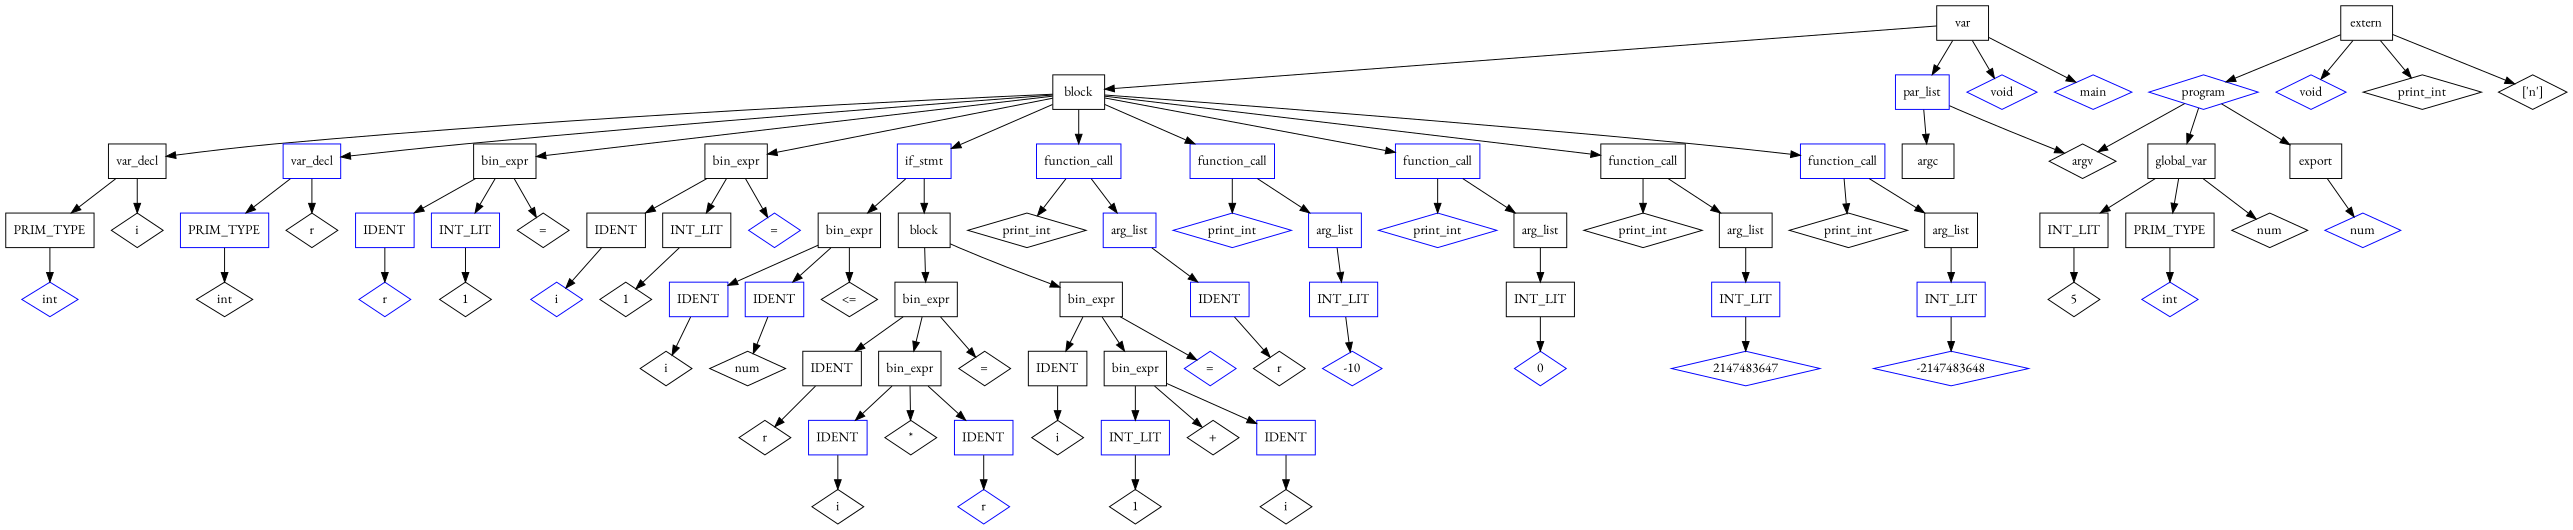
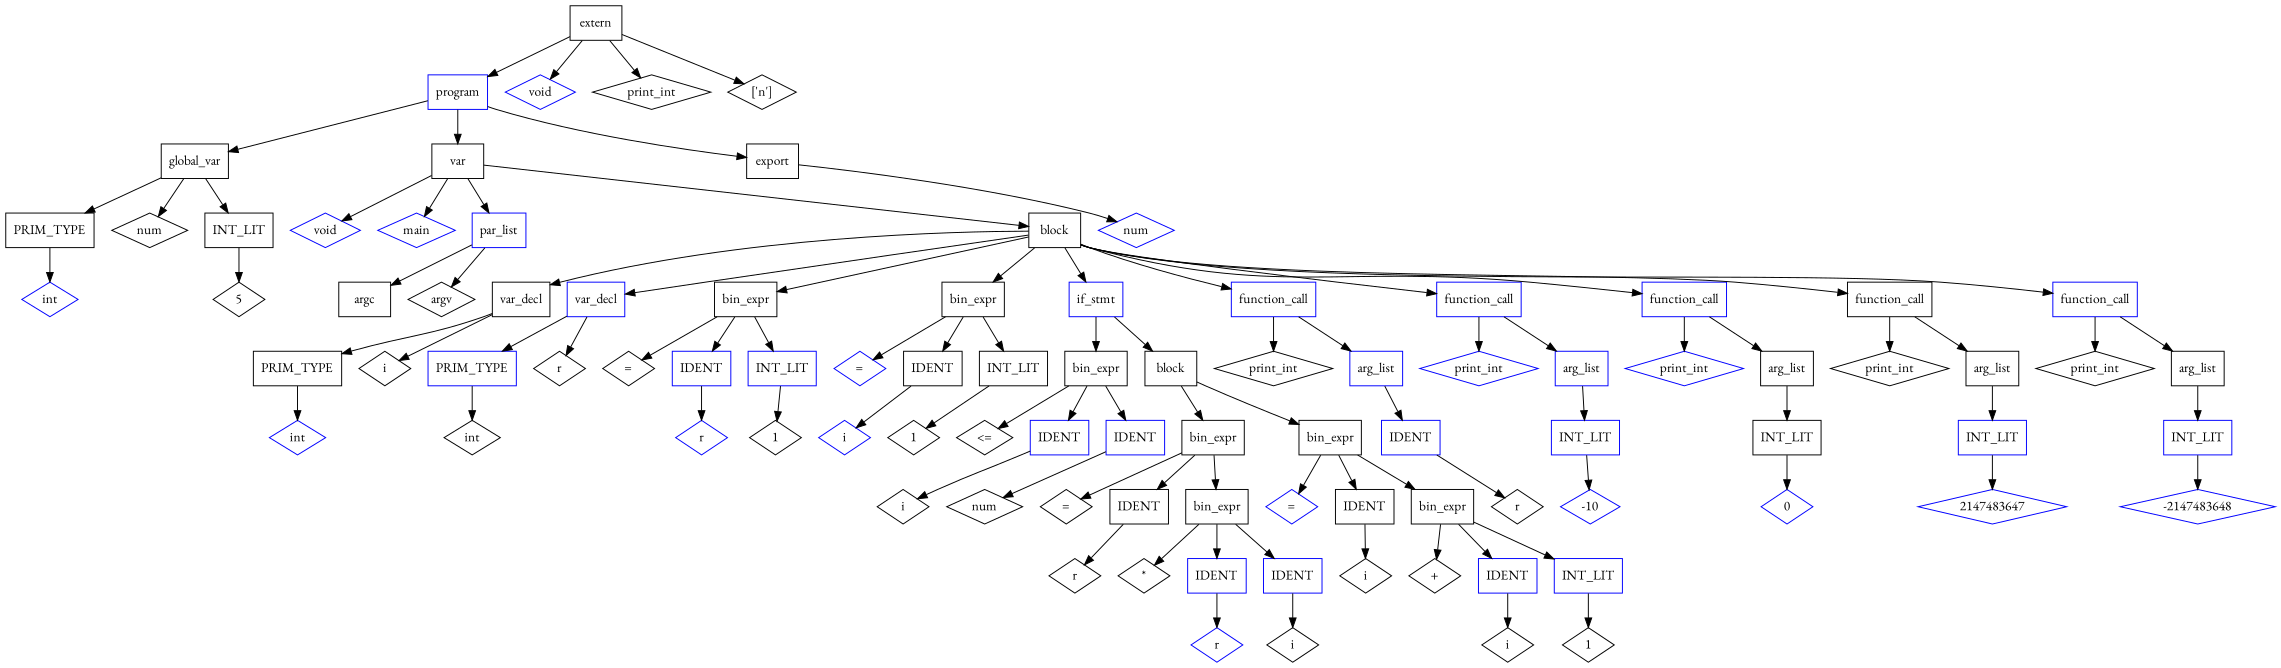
node "program": shape diamond -> box
edge "program" -> "argv": now "program" -> "var"
